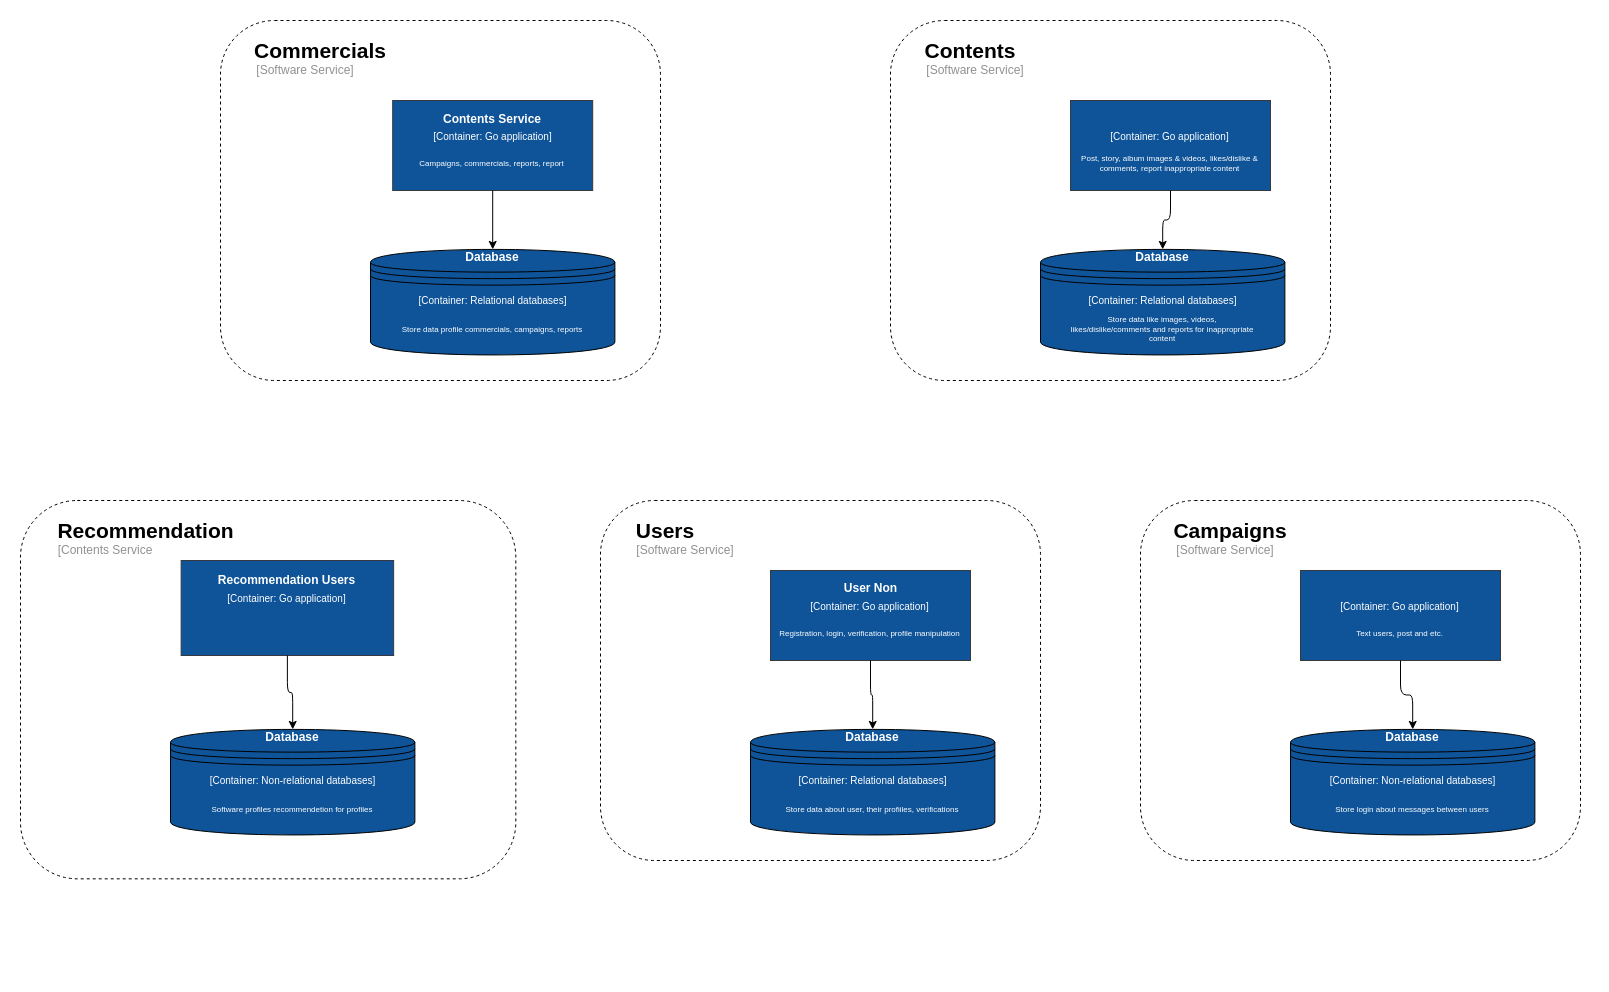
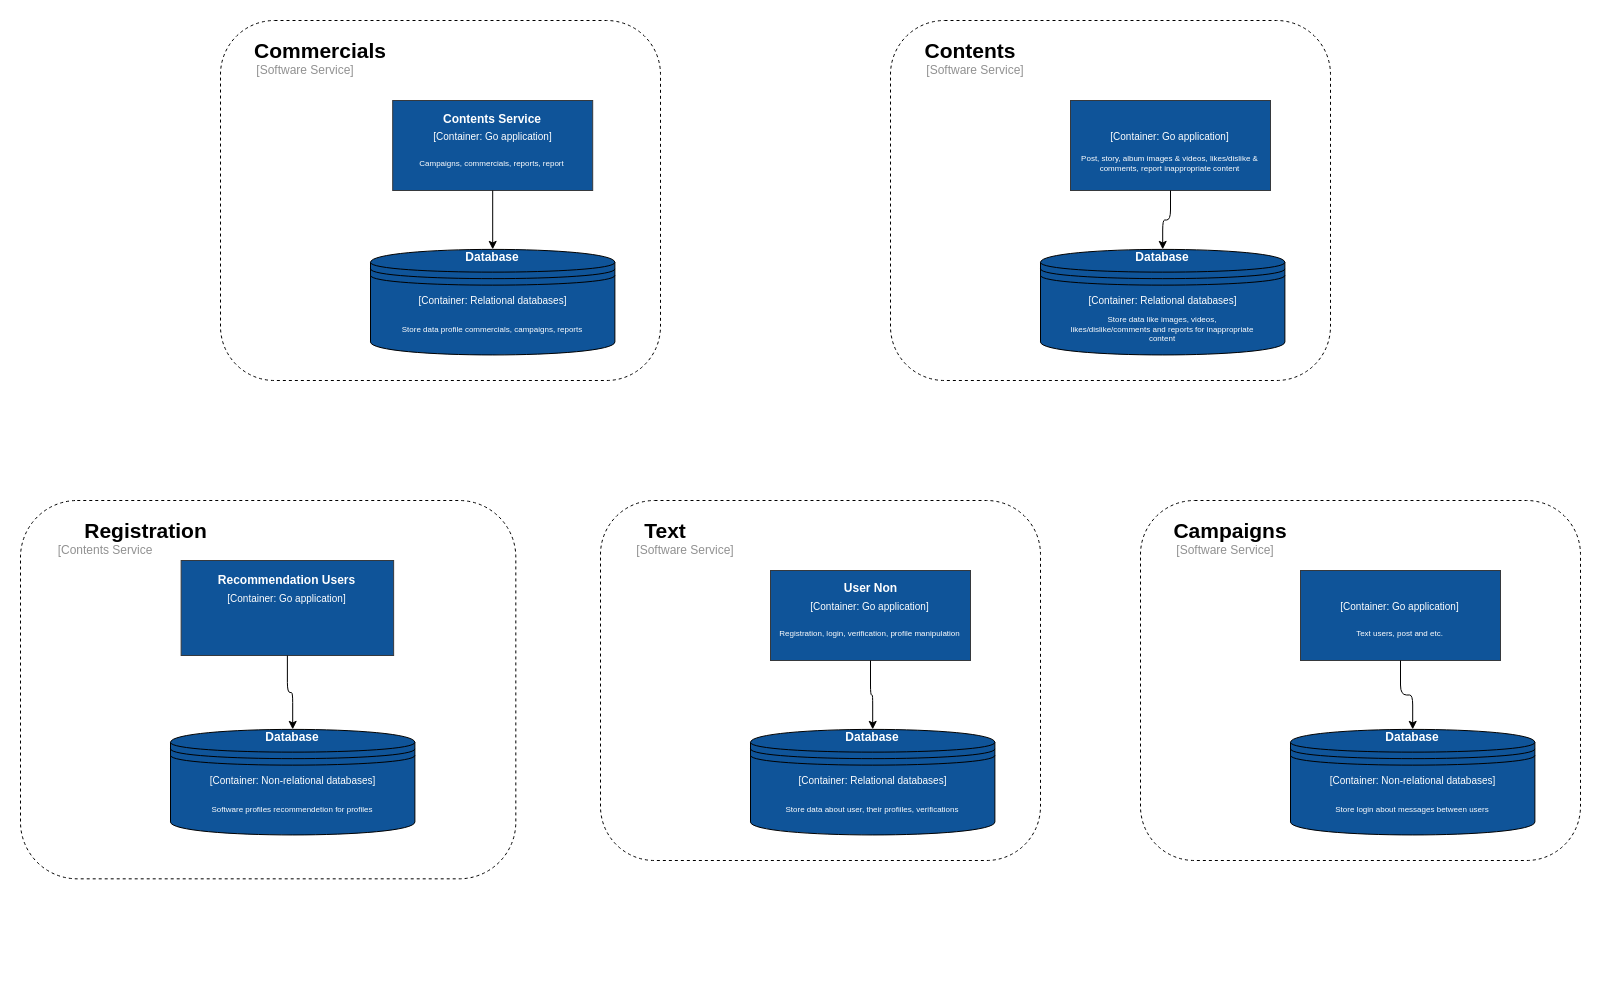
node "Recommendation": label "Recommendation" -> "Registration"
node "Users": label "Users" -> "Text"
